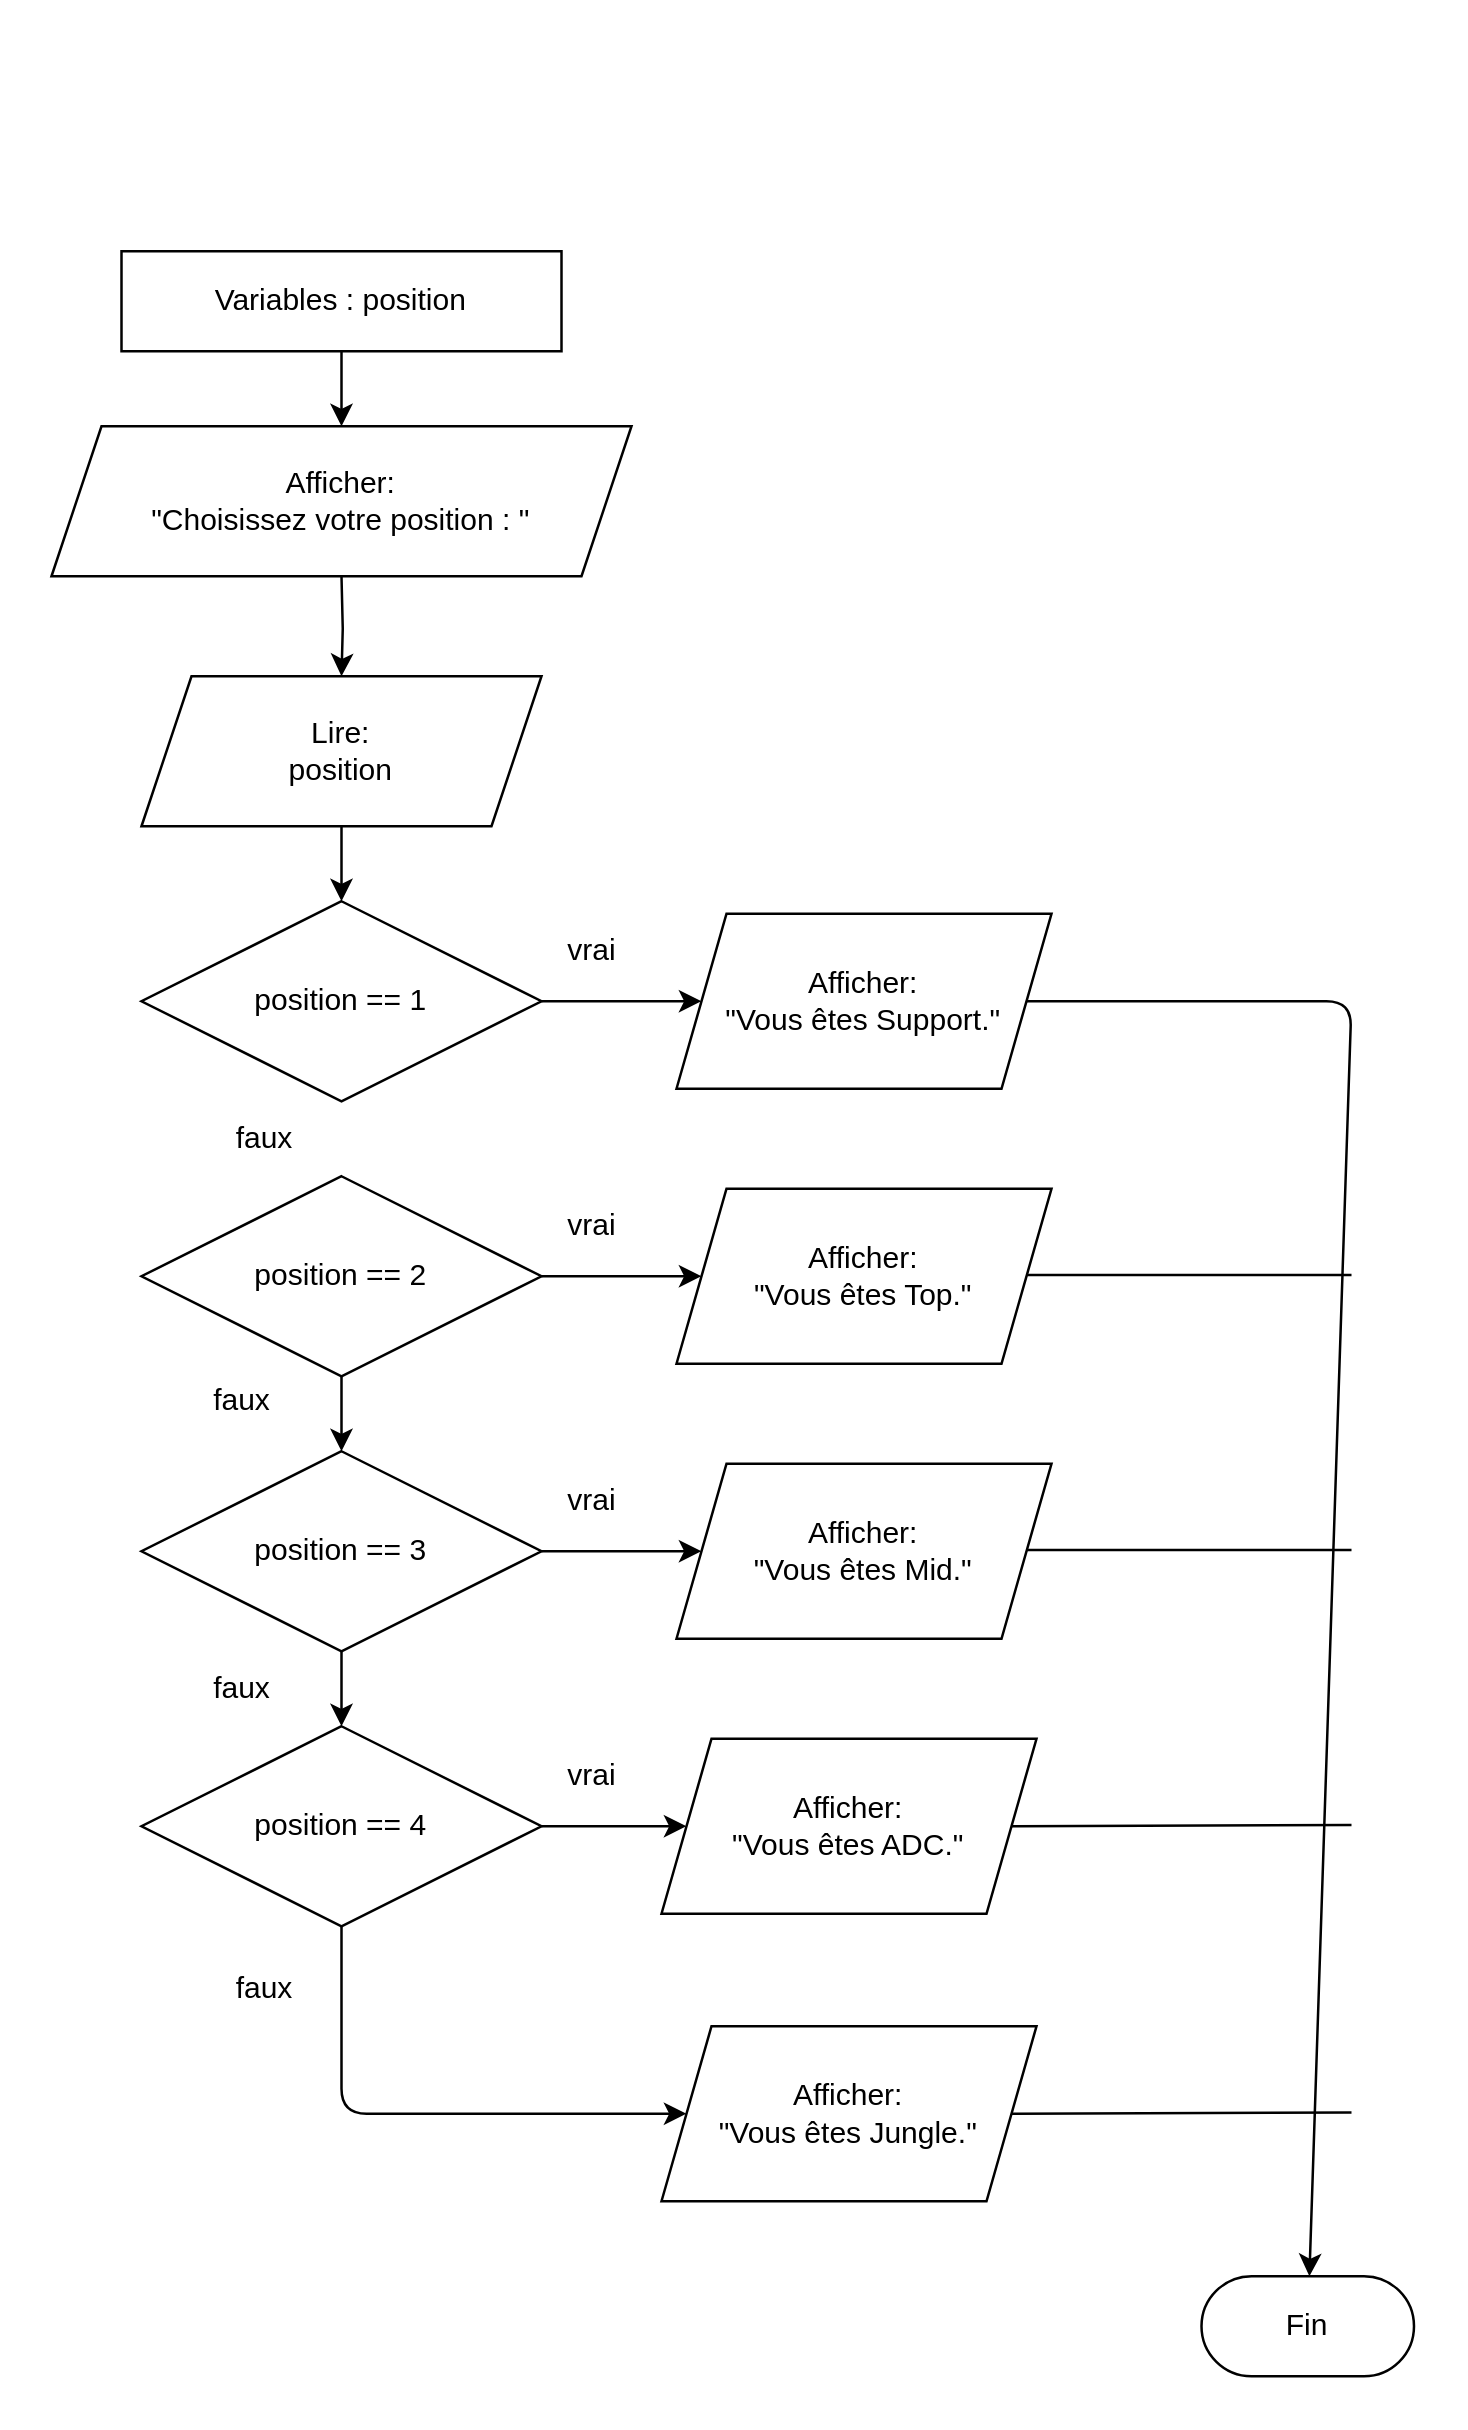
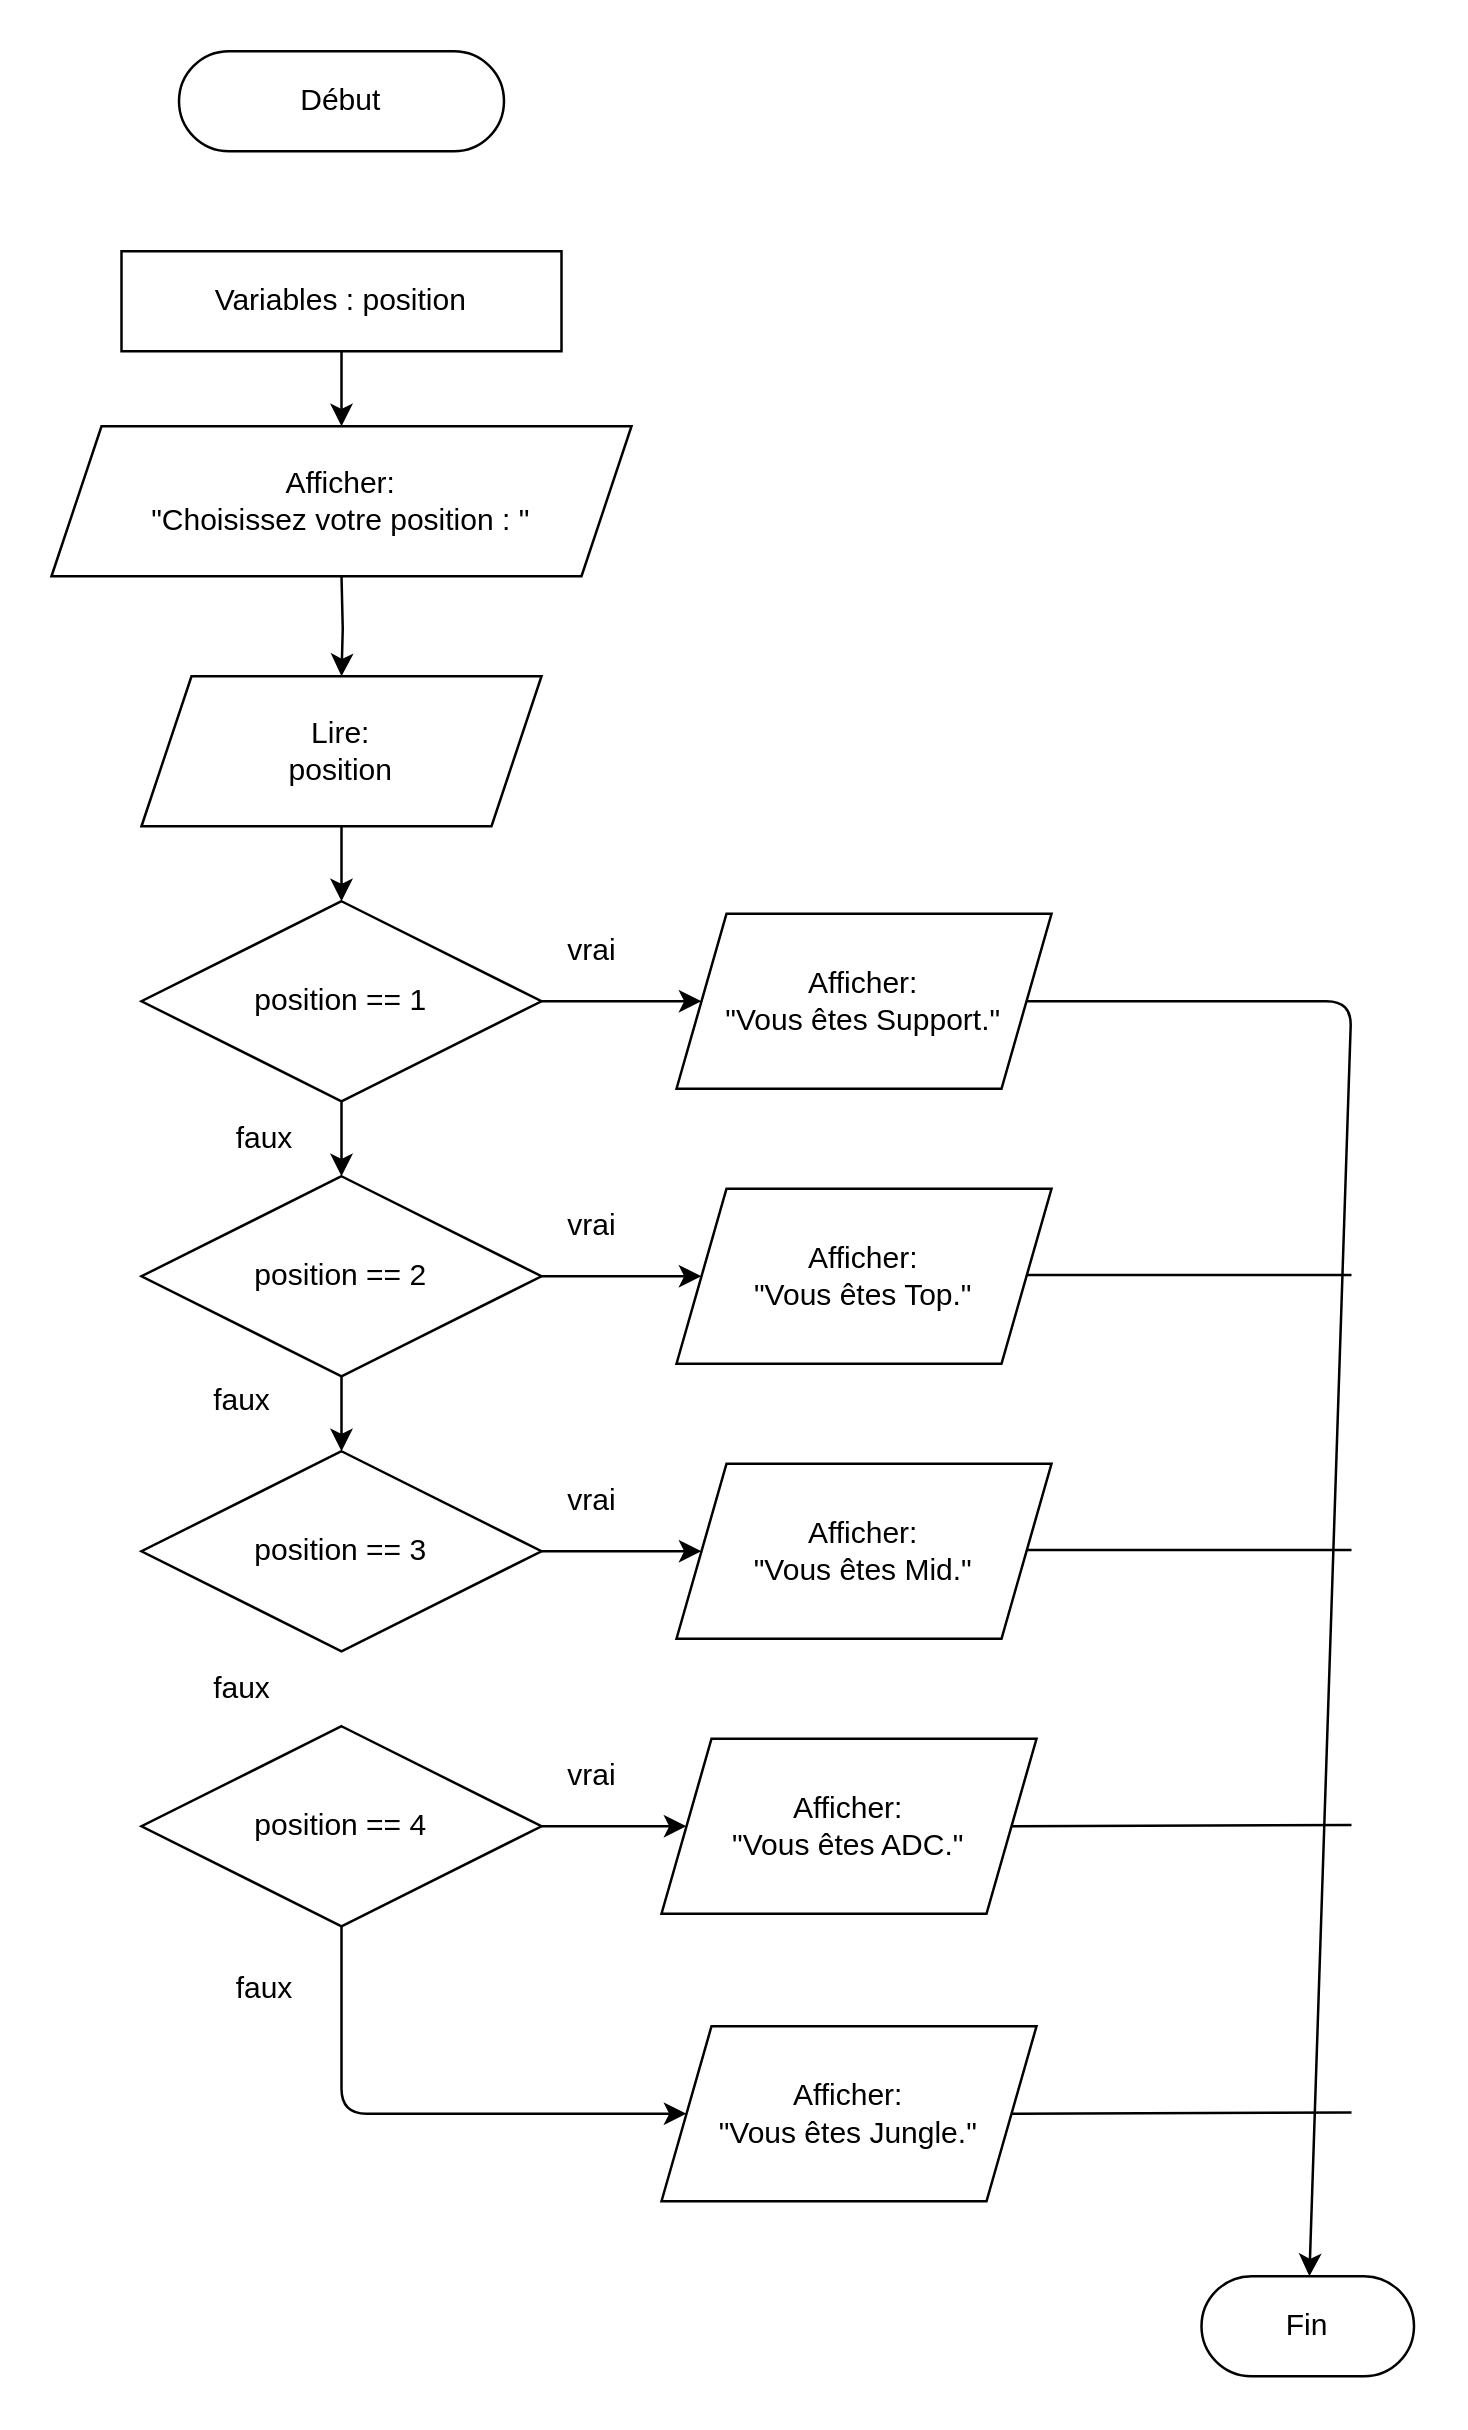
node "Début": added
edge "position == 1" -> "position == 2": added
edge "position == 3" -> "position == 4": removed
